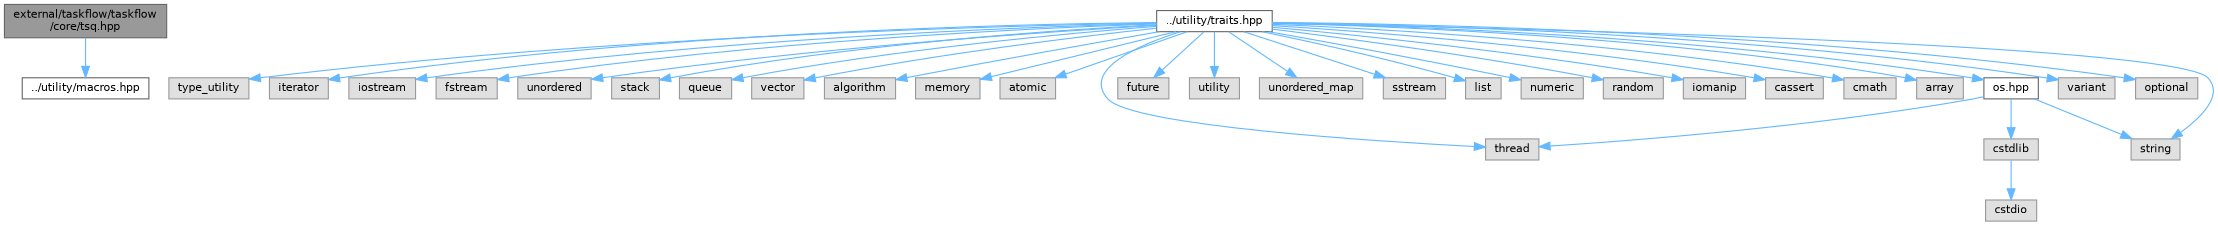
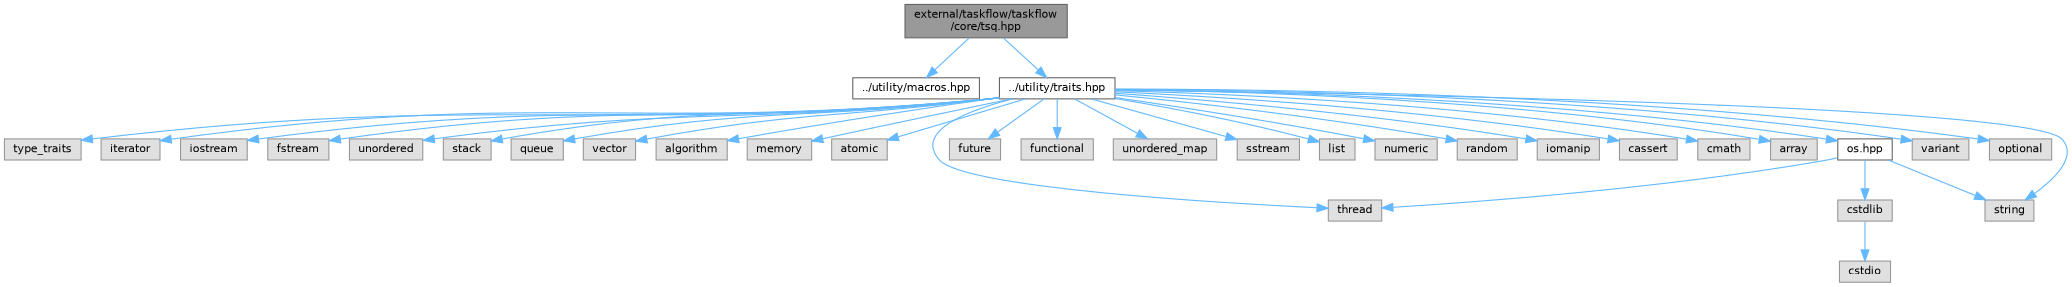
edge "external/taskflow/taskflow /core/tsq.hpp" -> "../utility/traits.hpp": added
node "type_utility": label "type_utility" -> "type_traits"
node "utility": label "utility" -> "functional"
